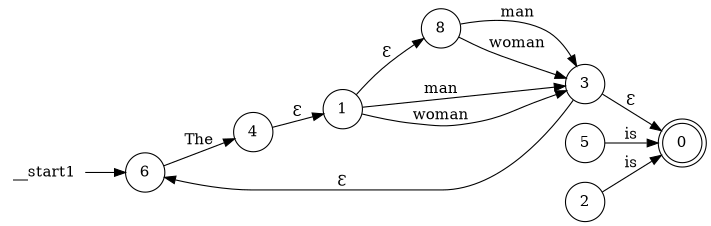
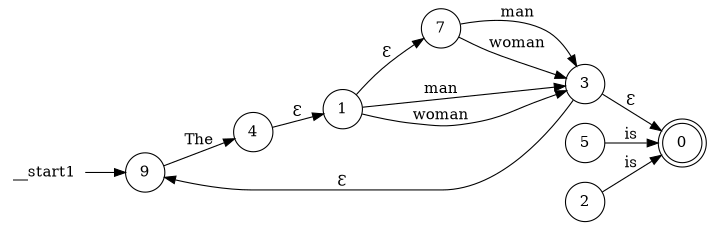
node "8": label "8" -> "7"
node "6": label "6" -> "9"
